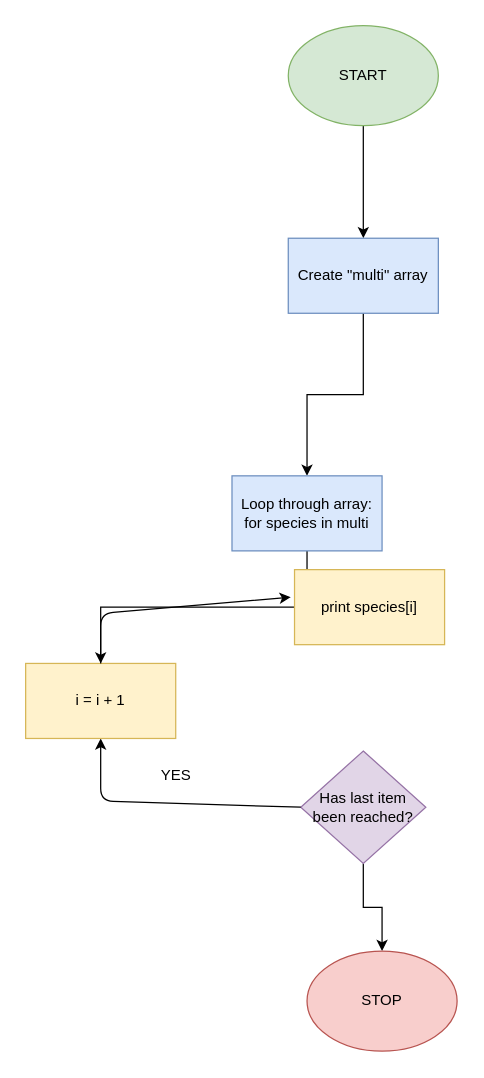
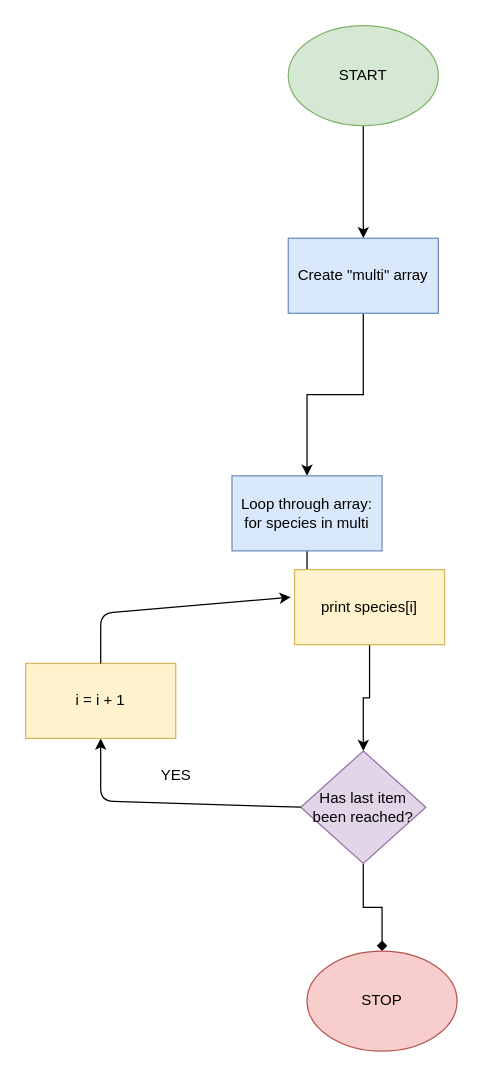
edge "print species[i]" -> "i = i + 1": now "print species[i]" -> "Has last item been reached?"
edge "Has last item been reached?" -> "STOP": arrowhead classic -> diamond
